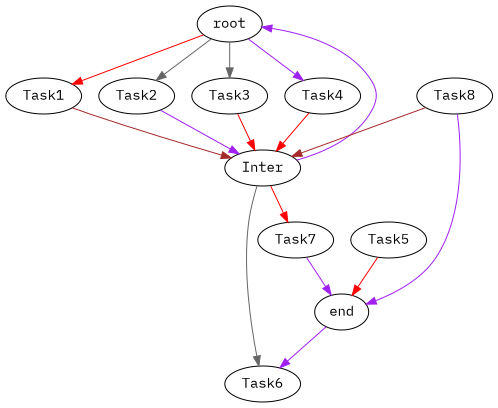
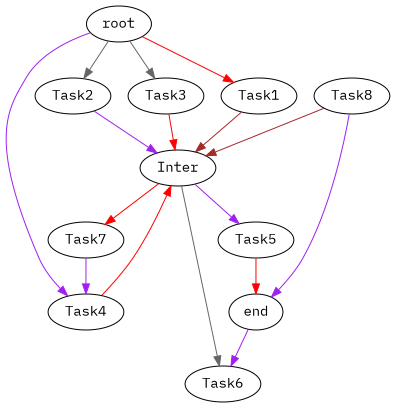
edge "Inter" -> "root": now "Inter" -> "Task5"
edge "Task7" -> "end": now "Task7" -> "Task4"
